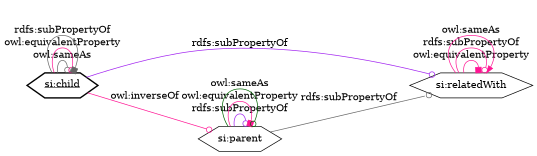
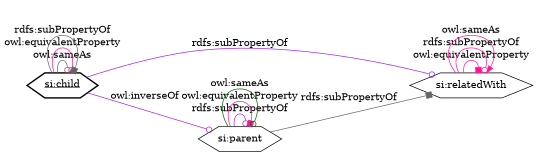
edge "si:child" -> "si:parent": color deeppink -> purple
edge "si:parent" -> "si:relatedWith": arrowhead odot -> box
